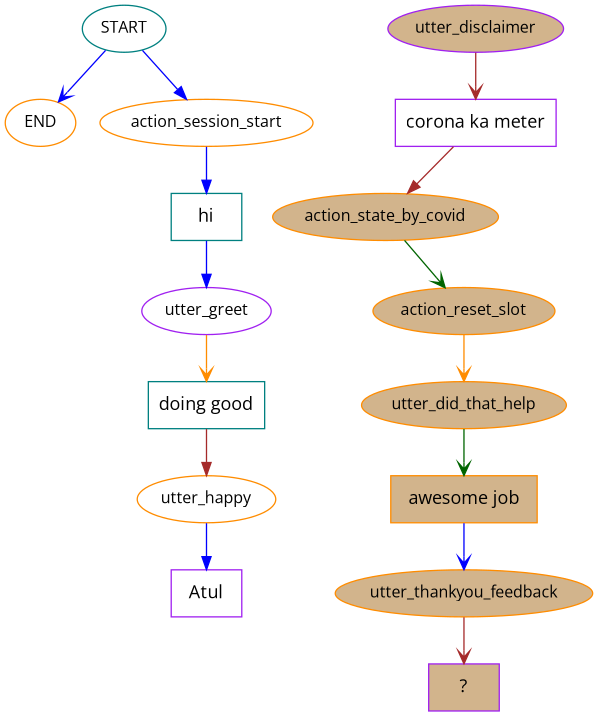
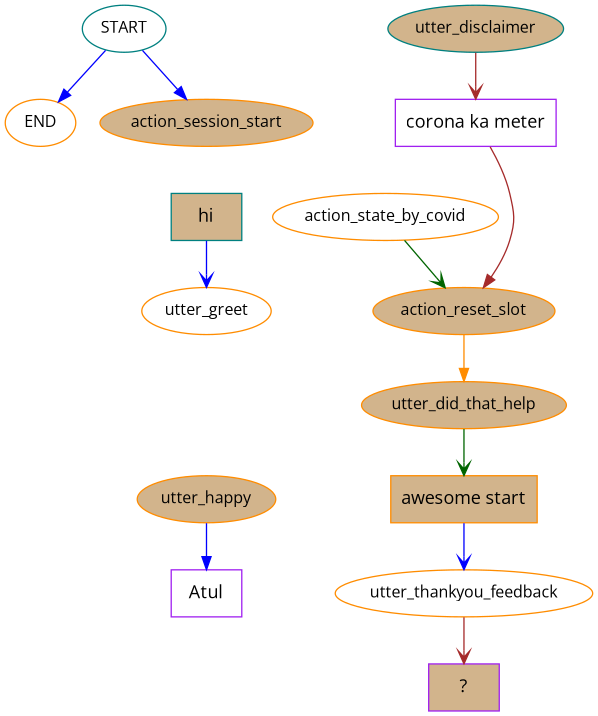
node "utter_disclaimer": color purple -> teal
edge "START" -> "END": arrowhead vee -> normal
node "action_session_start": fillcolor white -> tan
edge "action_session_start" -> "hi": removed
edge "corona ka meter" -> "action_state_by_covid": now "corona ka meter" -> "action_reset_slot"
node "hi": fillcolor white -> tan
node "action_state_by_covid": fillcolor tan -> white
edge "hi" -> "utter_greet": arrowhead normal -> vee
node "utter_greet": color purple -> darkorange
edge "action_reset_slot" -> "utter_did_that_help": arrowhead vee -> normal
node "doing good": removed
node "utter_happy": fillcolor white -> tan
node "awesome job": label "awesome job" -> "awesome start"
node "utter_thankyou_feedback": fillcolor tan -> white
